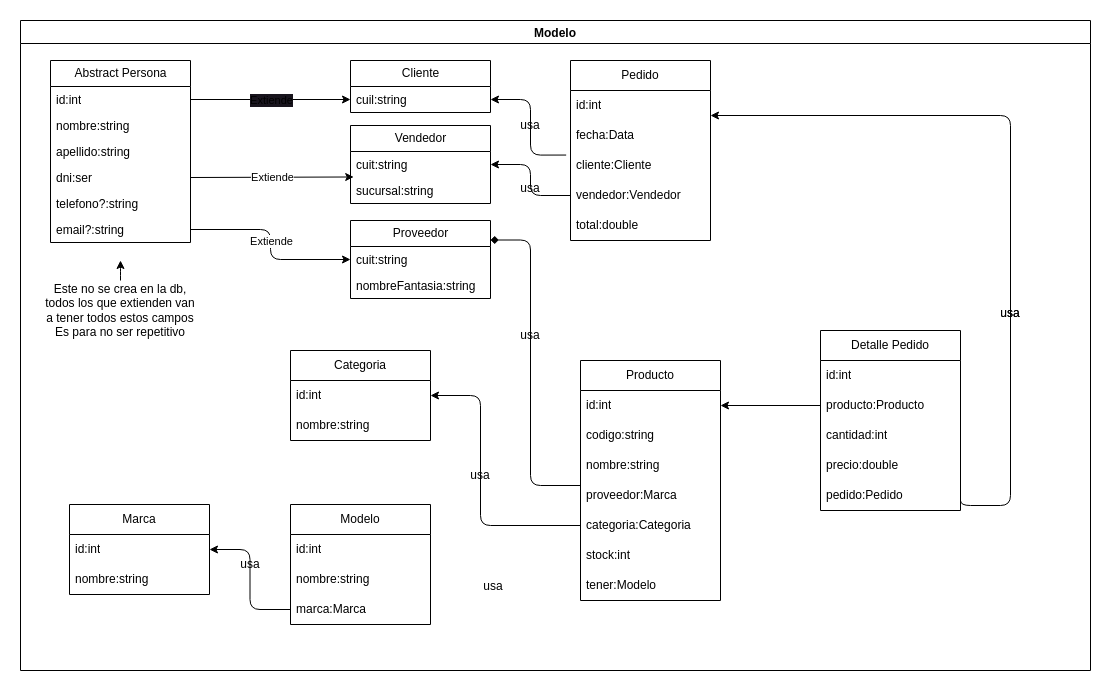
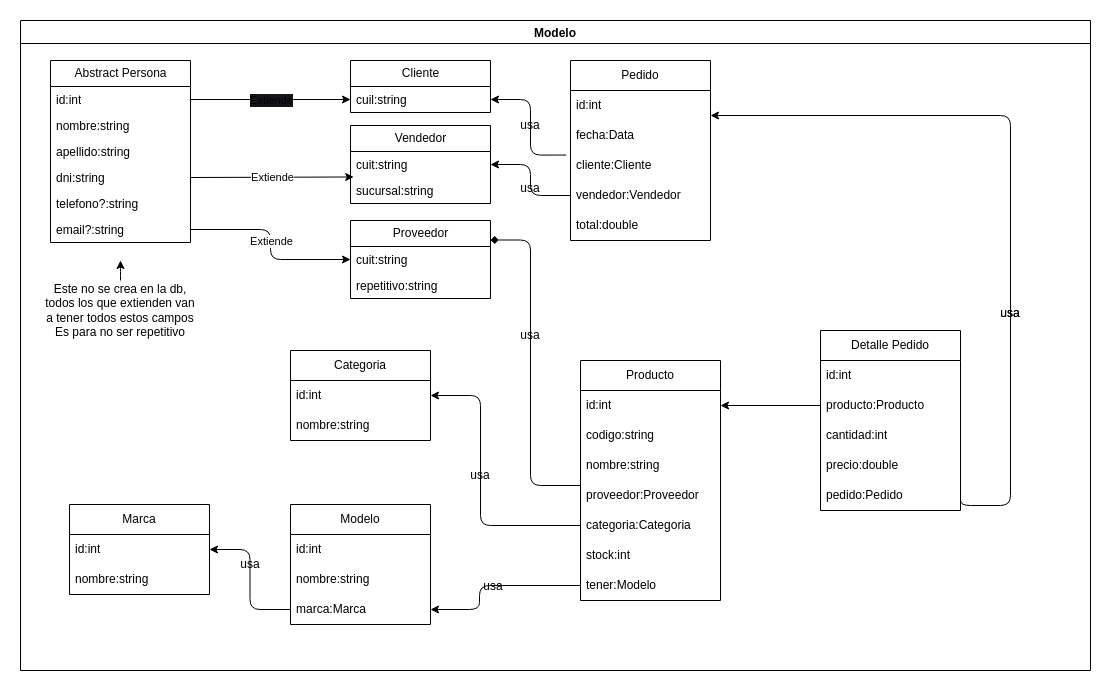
node "dni:ser": label "dni:ser" -> "dni:string"
node "nombreFantasia:string": label "nombreFantasia:string" -> "repetitivo:string"
node "proveedor:Marca": label "proveedor:Marca" -> "proveedor:Proveedor"
edge "tener:Modelo" -> "marca:Marca": added
